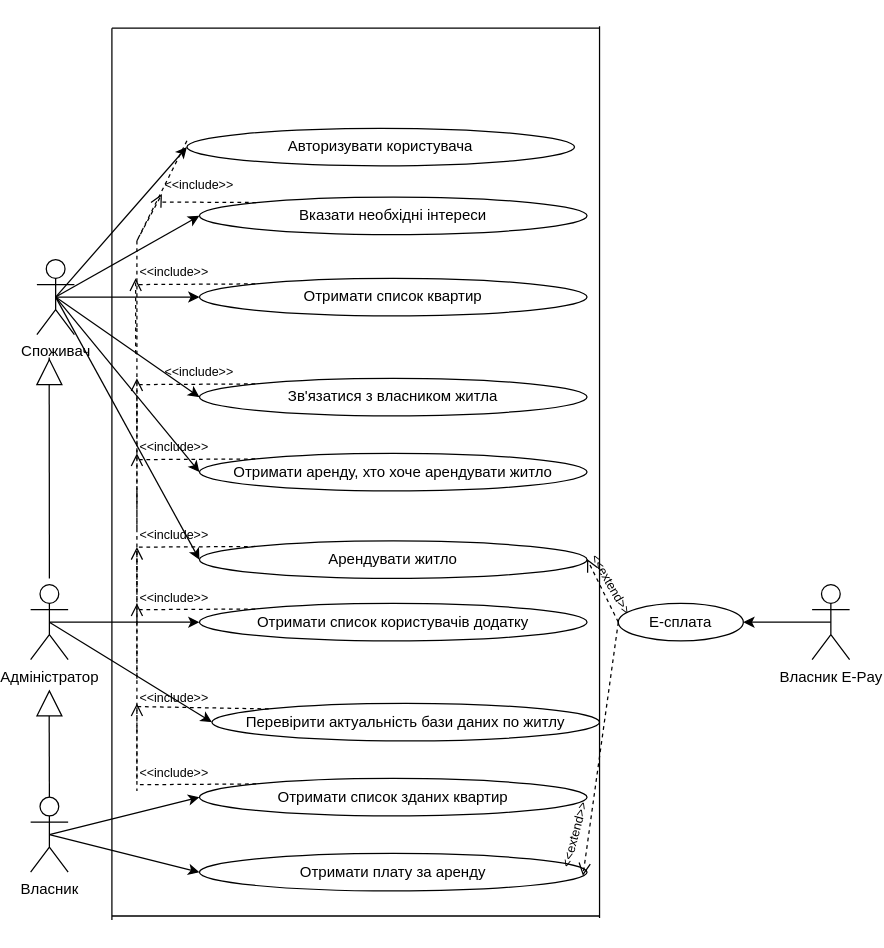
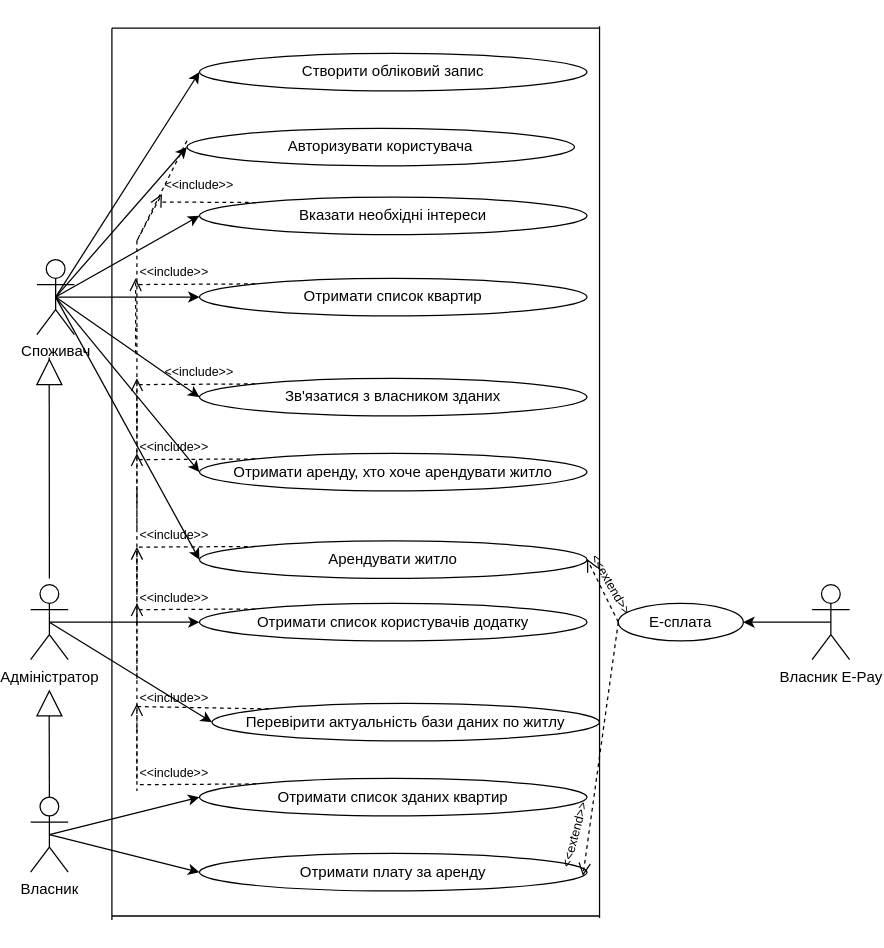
node "Створити обліковий запис": added
edge "Споживач" -> "Створити обліковий запис": added
node "Зв'язатися з власником житла": label "Зв'язатися з власником житла" -> "Зв'язатися з власником зданих"
